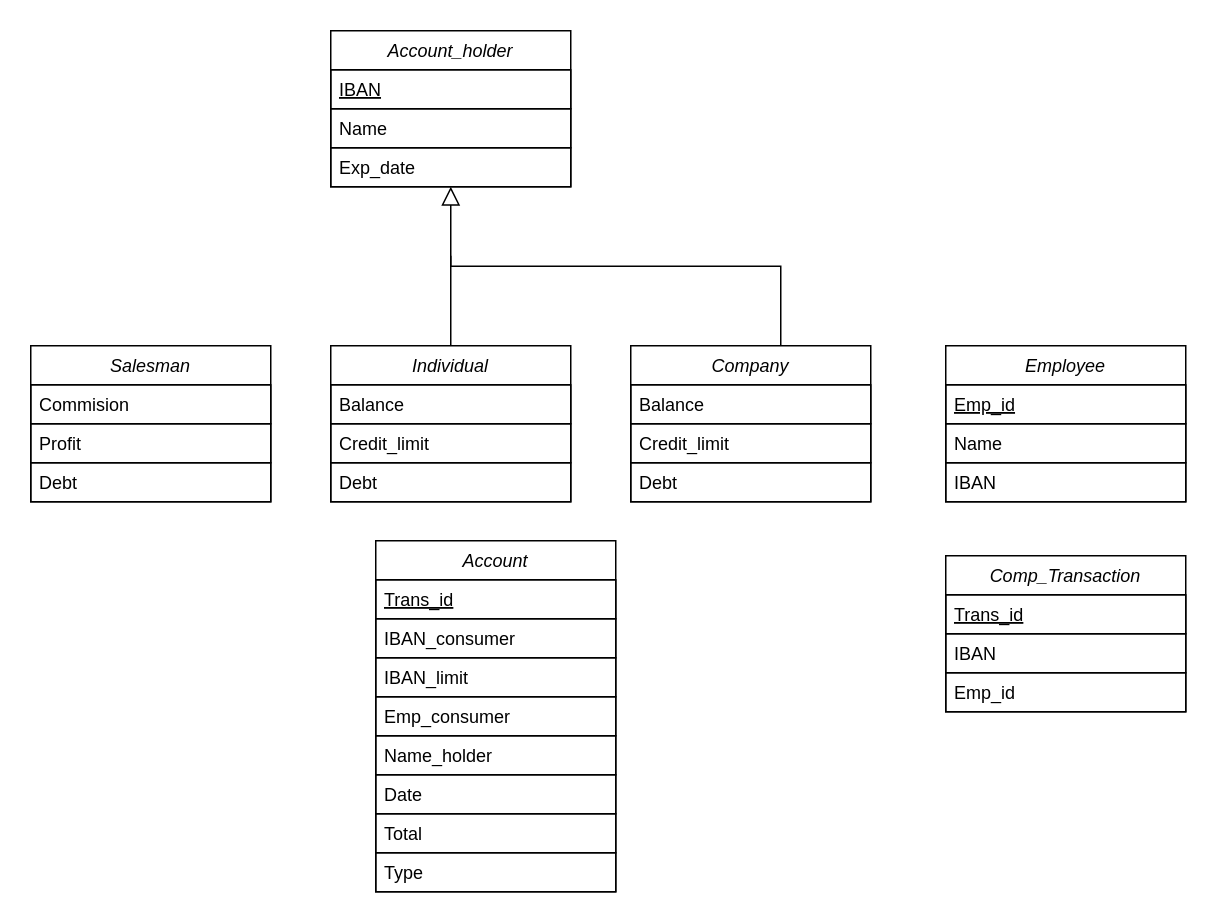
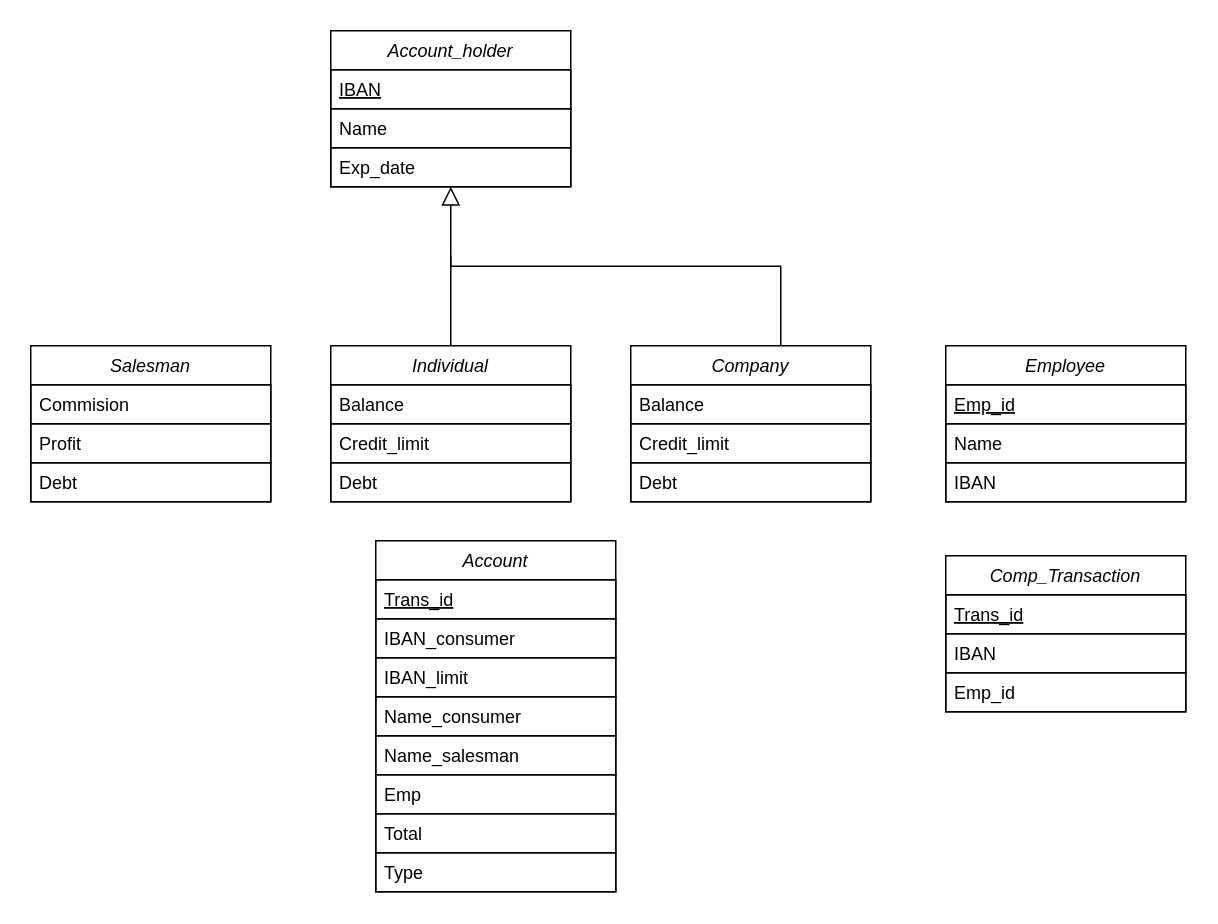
node "Emp_consumer": label "Emp_consumer" -> "Name_consumer"
node "Name_holder": label "Name_holder" -> "Name_salesman"
node "Date": label "Date" -> "Emp"
